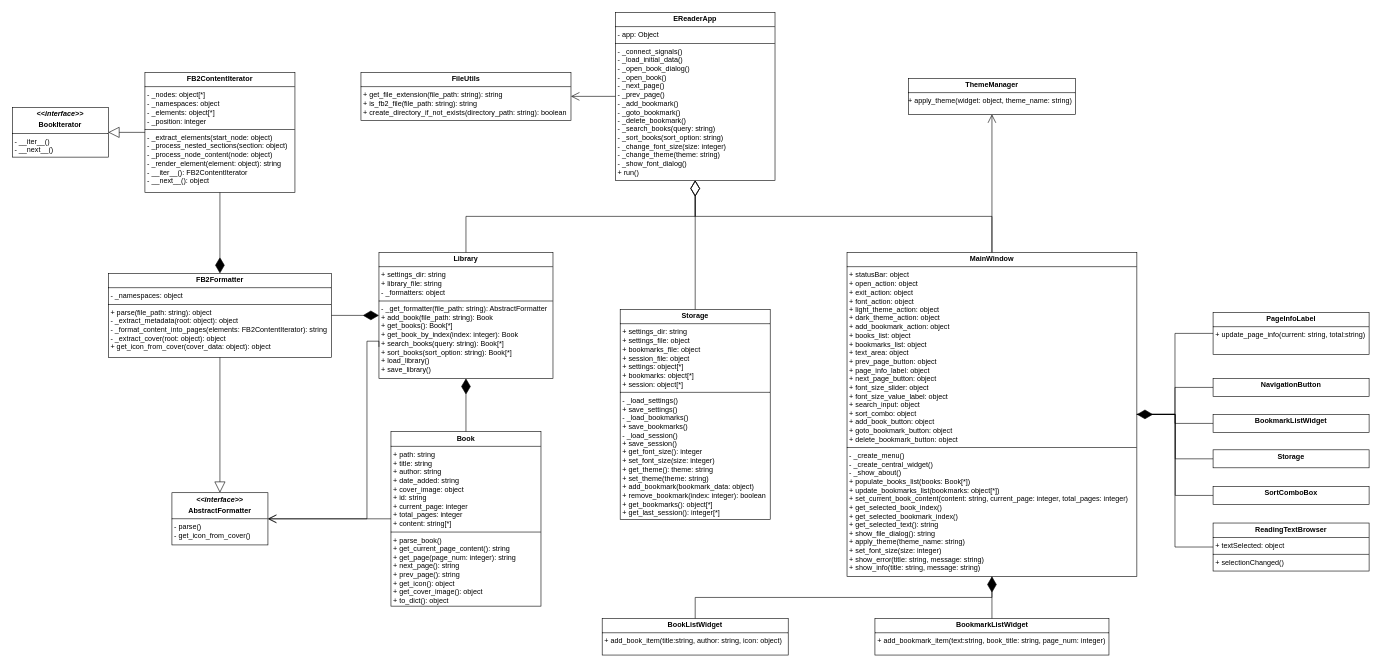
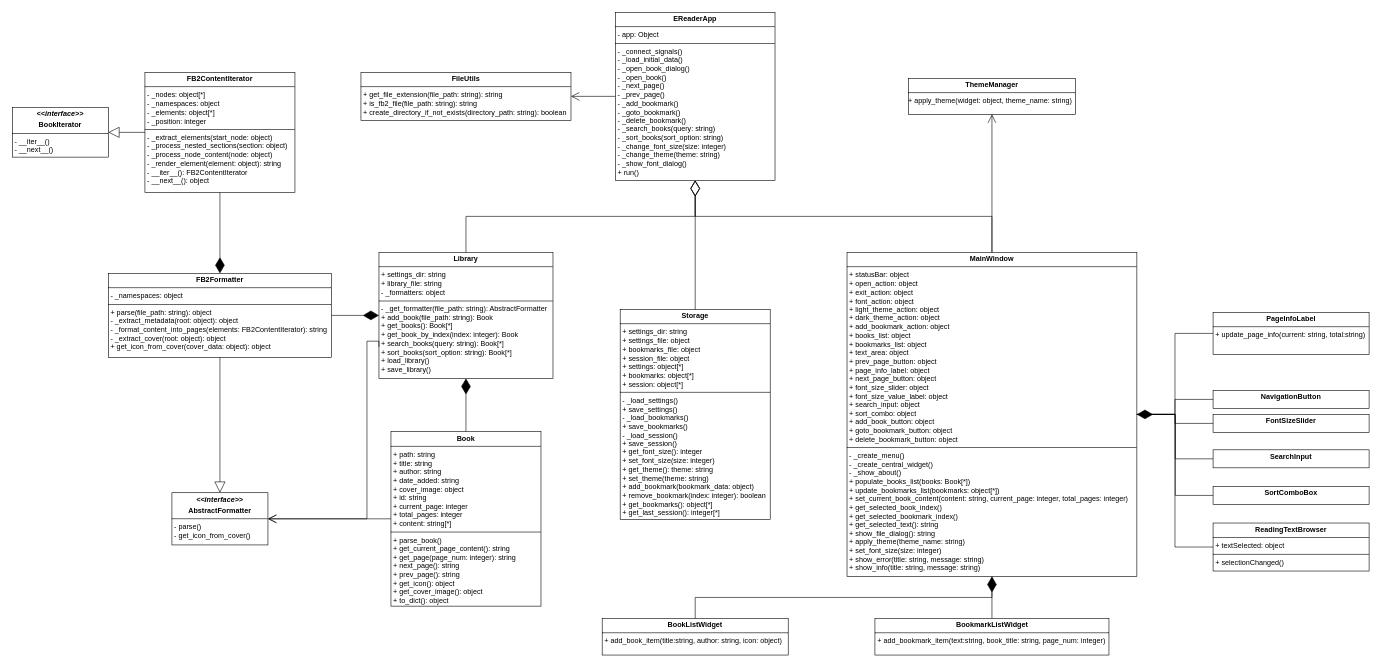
node "NavigationButton": moved (1291, 387) -> (1291, 399)
node "BookmarkListWidget": label "BookmarkListWidget" -> "FontSizeSlider"
node "Storage": label "Storage" -> "SearchInput"
